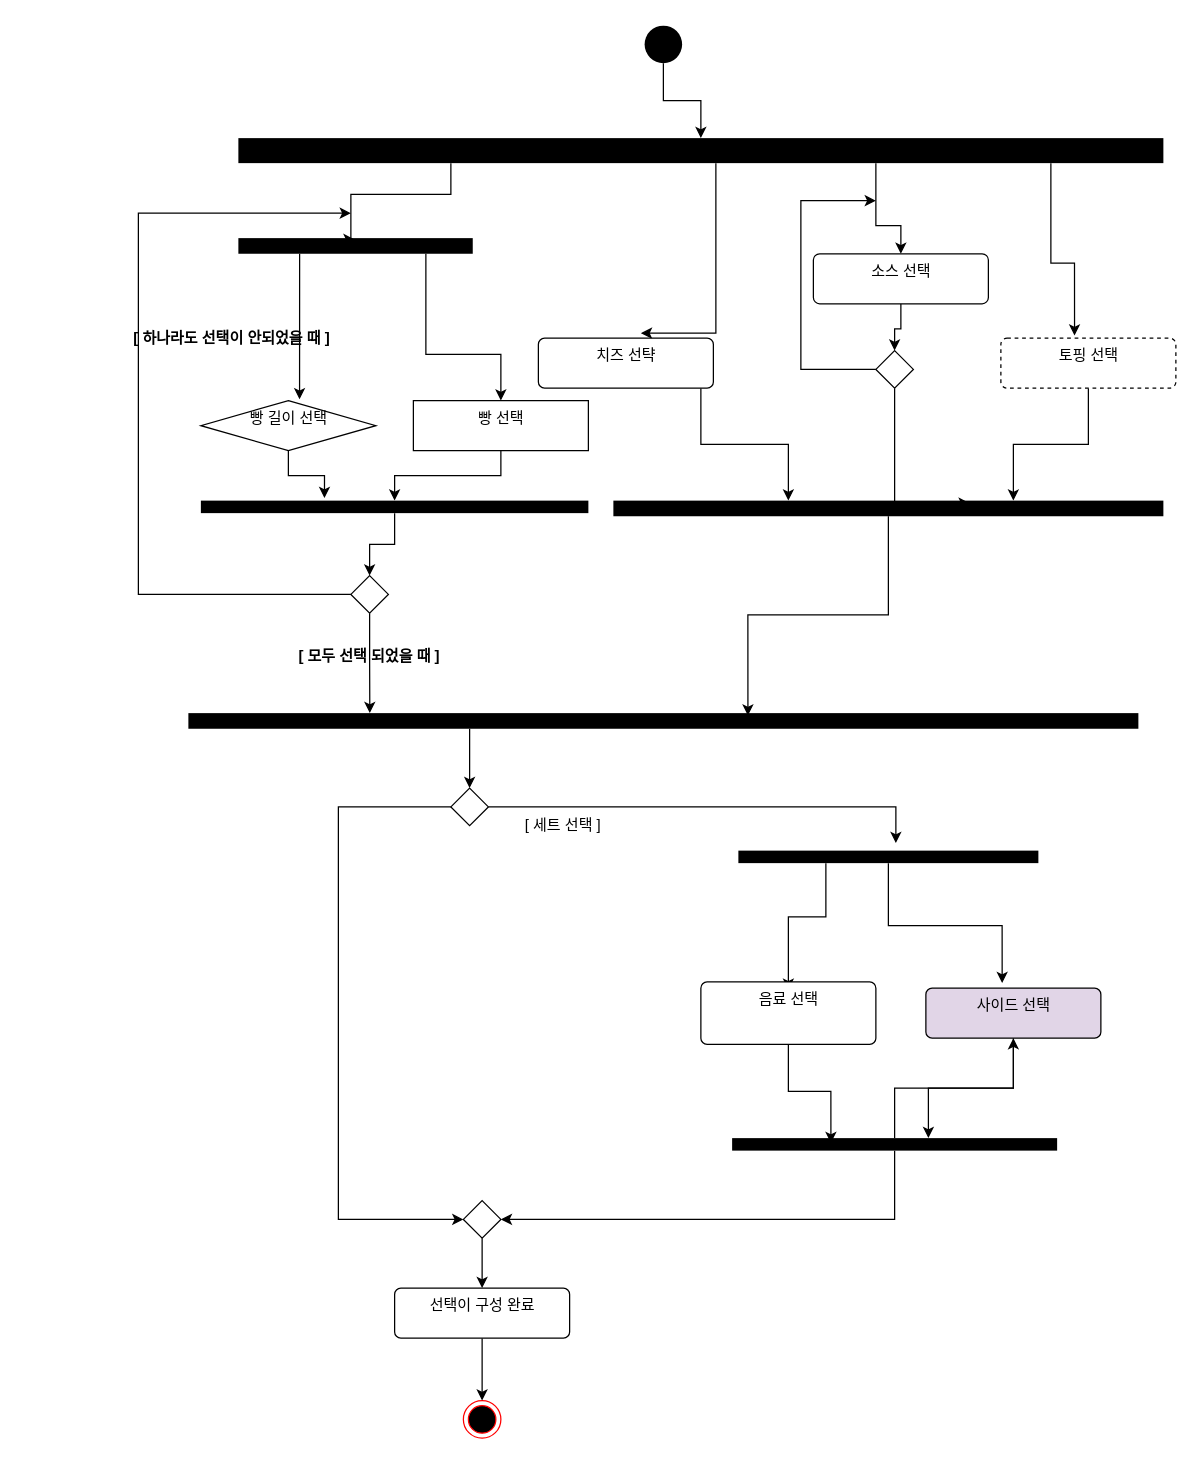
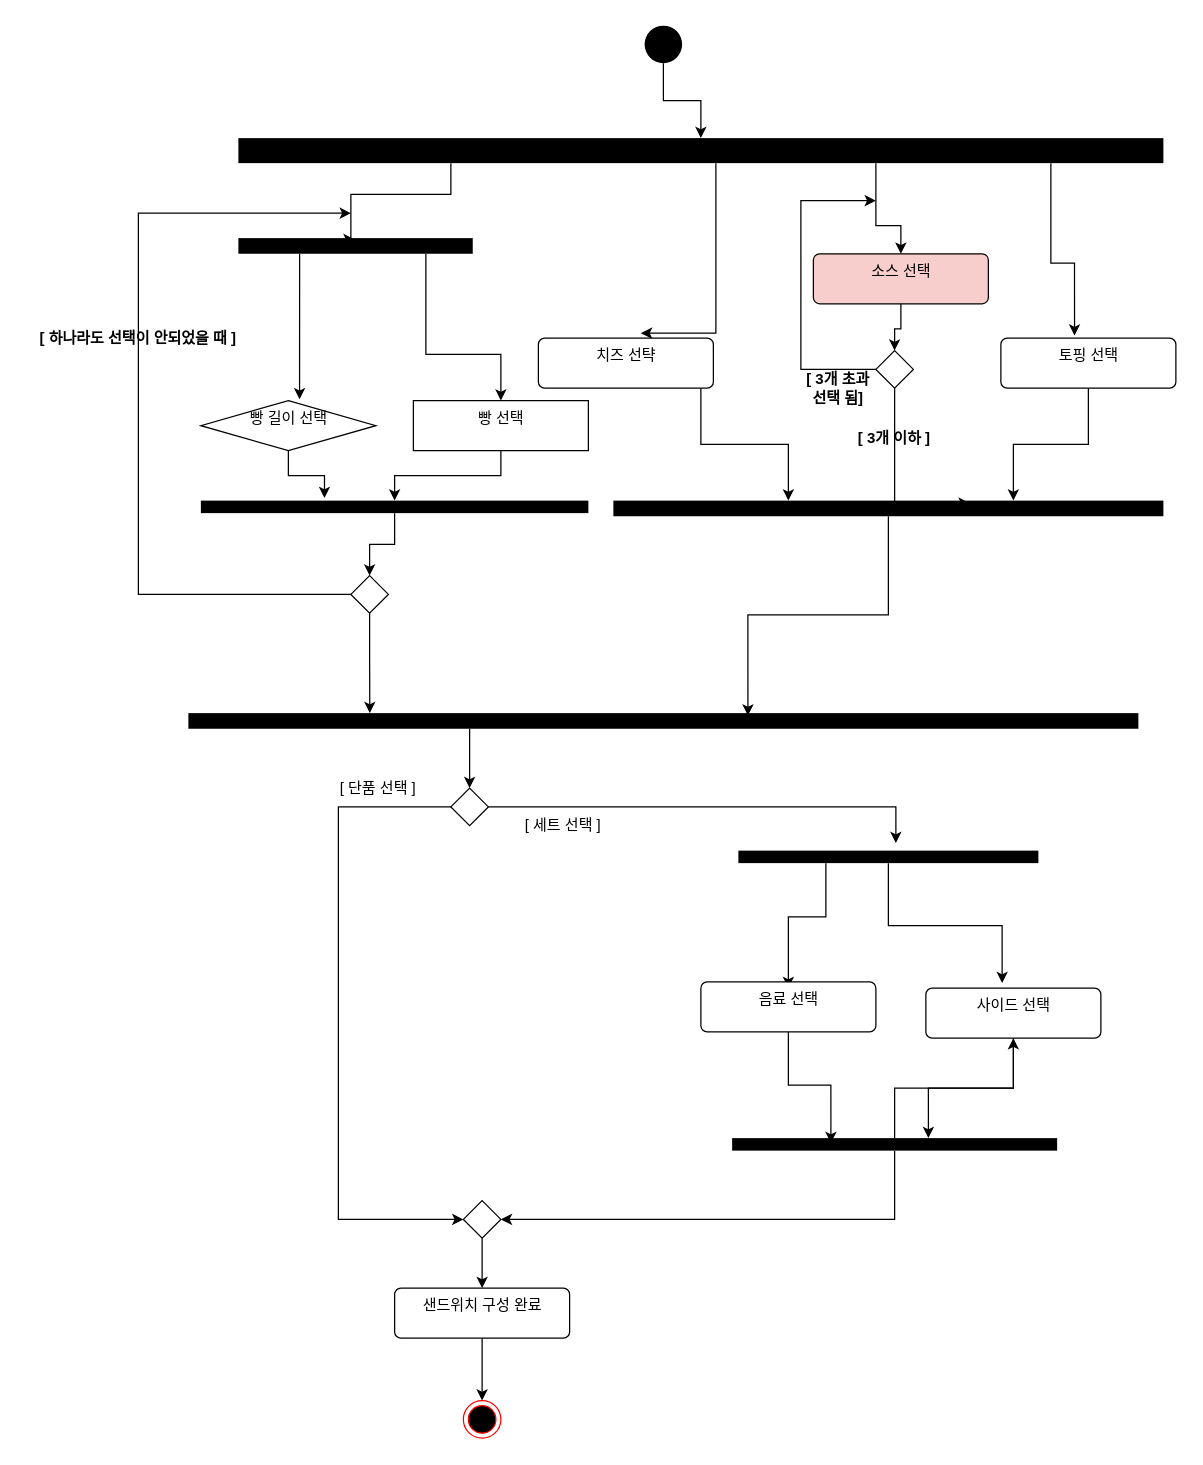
node "소스 선택": fillcolor #ffffff -> #f8cecc
node "[ 하나라도 선택이 안되었을 때 ]": moved (232, 338) -> (138, 338)
node "토핑 선택": style dashed -> solid
node "[ 3개 초과 선택 됨]": added
node "[ 3개 이하 ]": added
node "[ 모두 선택 되었을 때 ]": removed
node "[ 단품 선택 ]": added
node "음료 선택": size 175x63 -> 175x50
node "사이드 선택": fillcolor #e1d5e7 -> #ffffff
node "선택이 구성 완료": label "선택이 구성 완료" -> "샌드위치 구성 완료"
